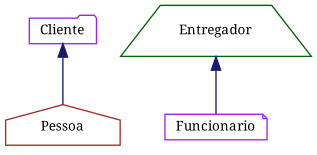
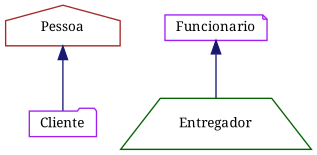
edge "Pessoa" -> "Cliente": reversed
edge "Funcionario" -> "Entregador": reversed
